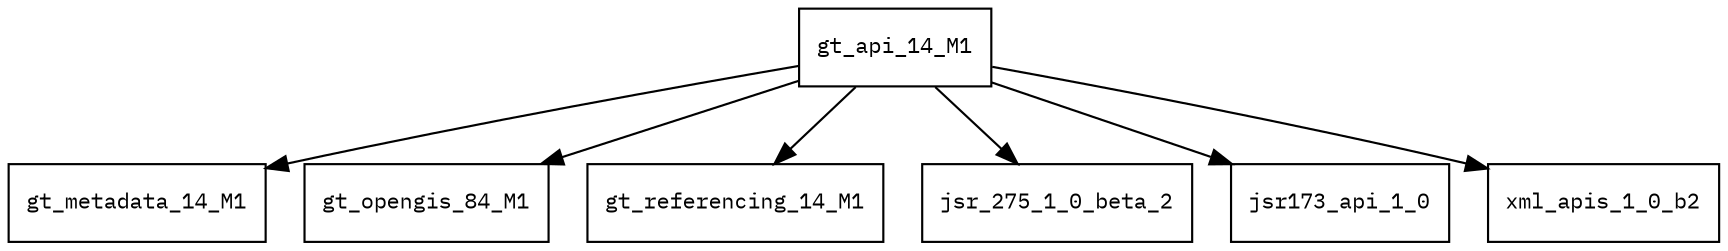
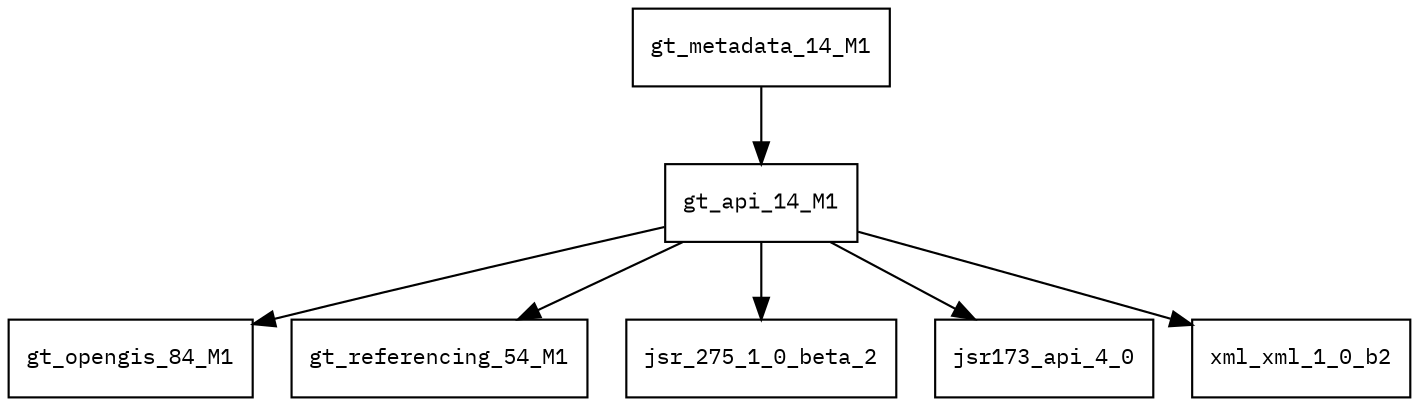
edge "gt_api_14_M1" -> "gt_metadata_14_M1": reversed
node "gt_referencing_14_M1": label "gt_referencing_14_M1" -> "gt_referencing_54_M1"
node "jsr173_api_1_0": label "jsr173_api_1_0" -> "jsr173_api_4_0"
node "xml_apis_1_0_b2": label "xml_apis_1_0_b2" -> "xml_xml_1_0_b2"
